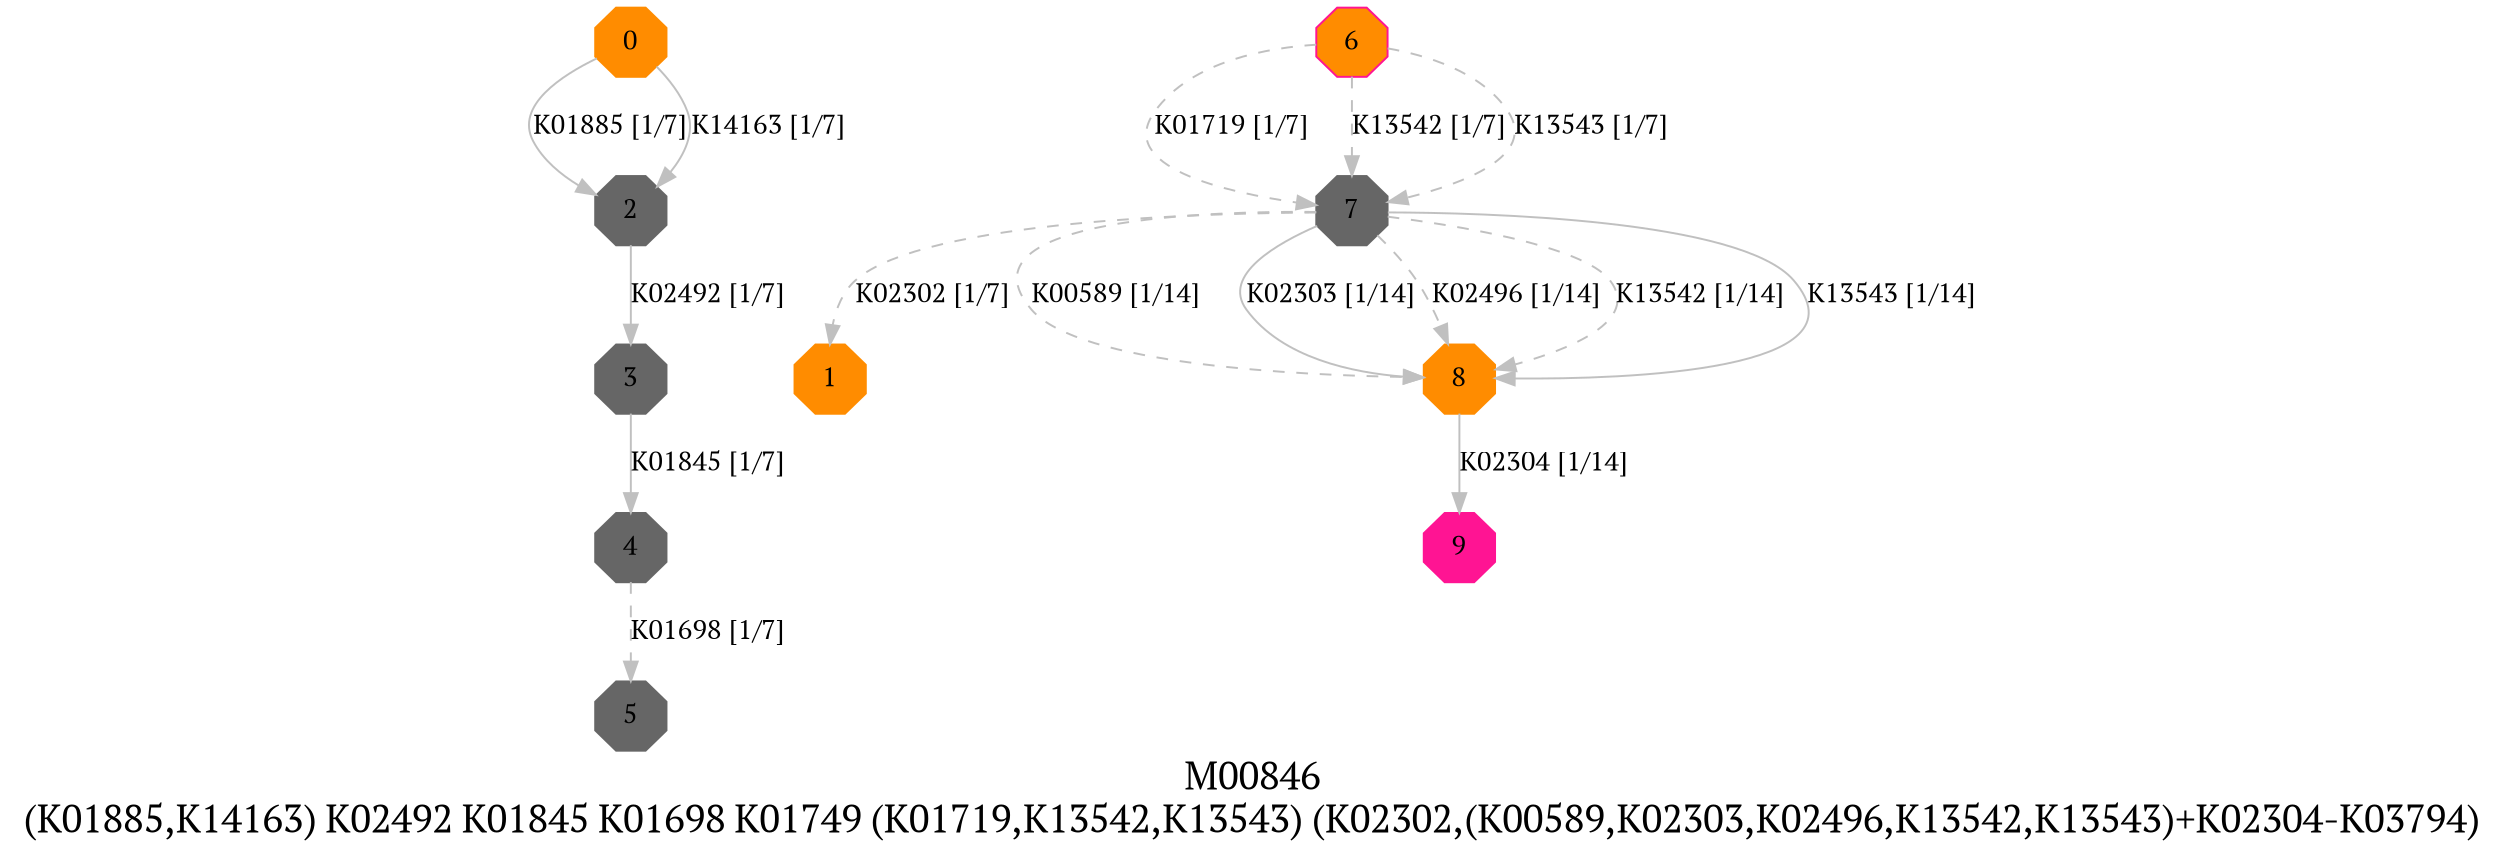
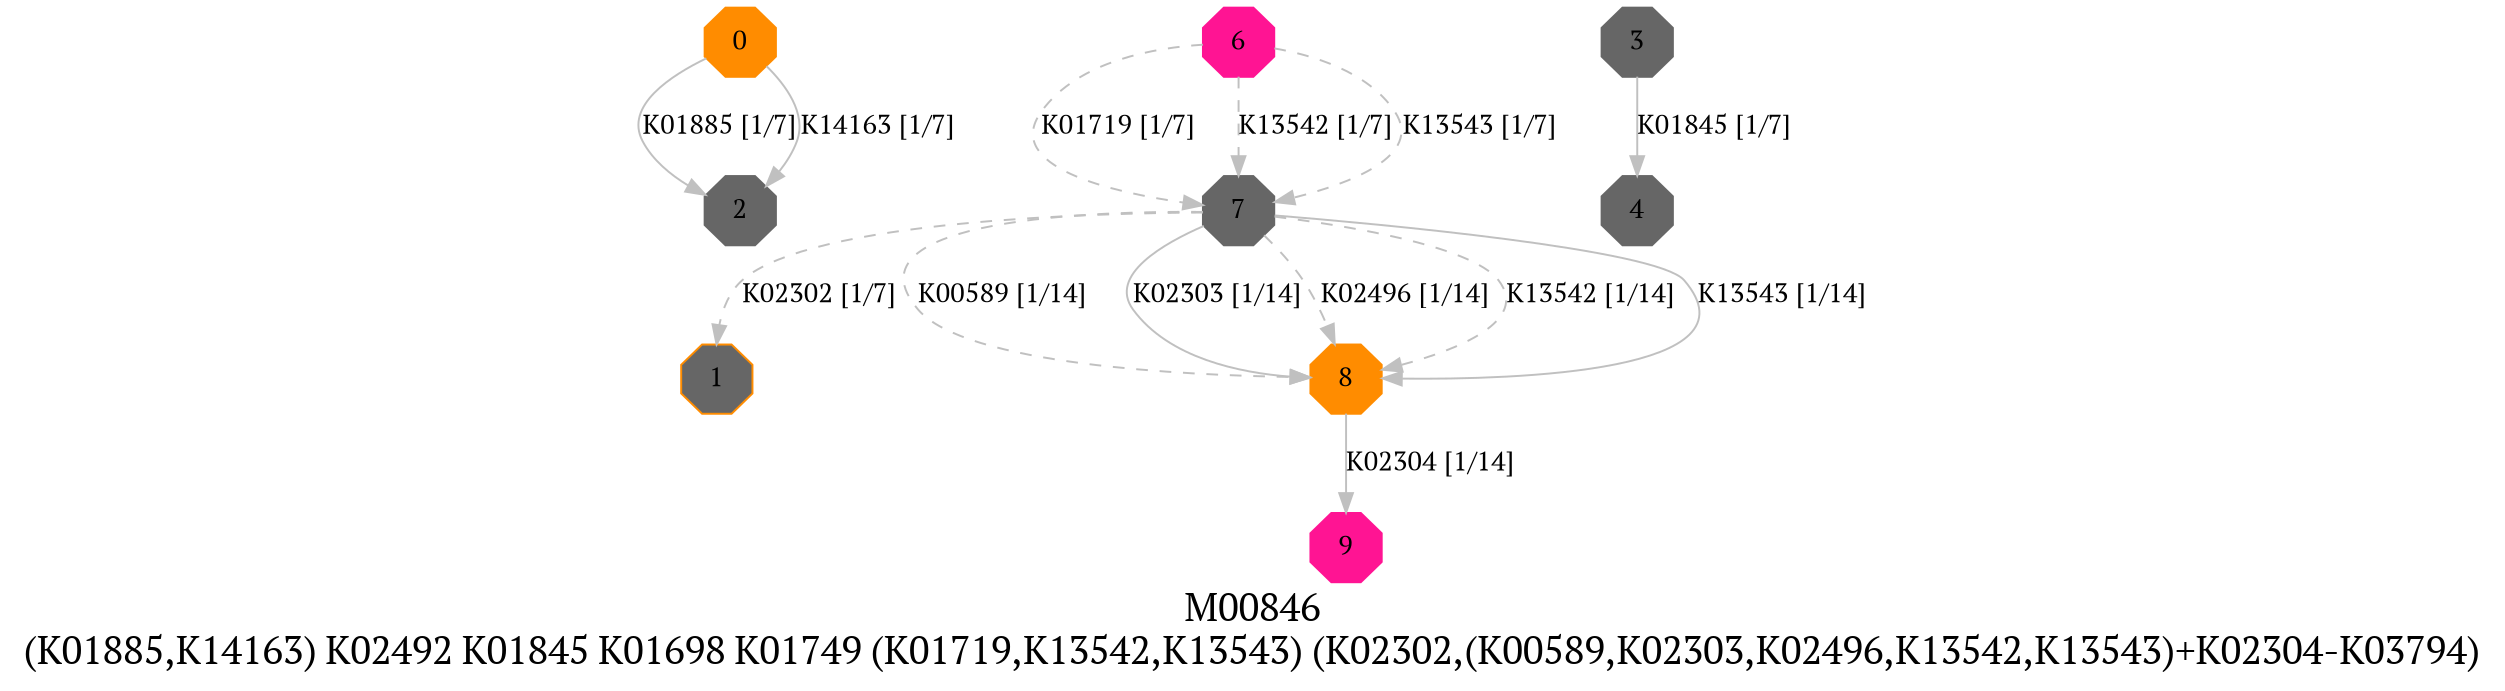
node "6": fillcolor darkorange -> deeppink
edge "2" -> "3": removed, label "K02492 [1/7]"
node "1": fillcolor darkorange -> gray40
node "5": removed
